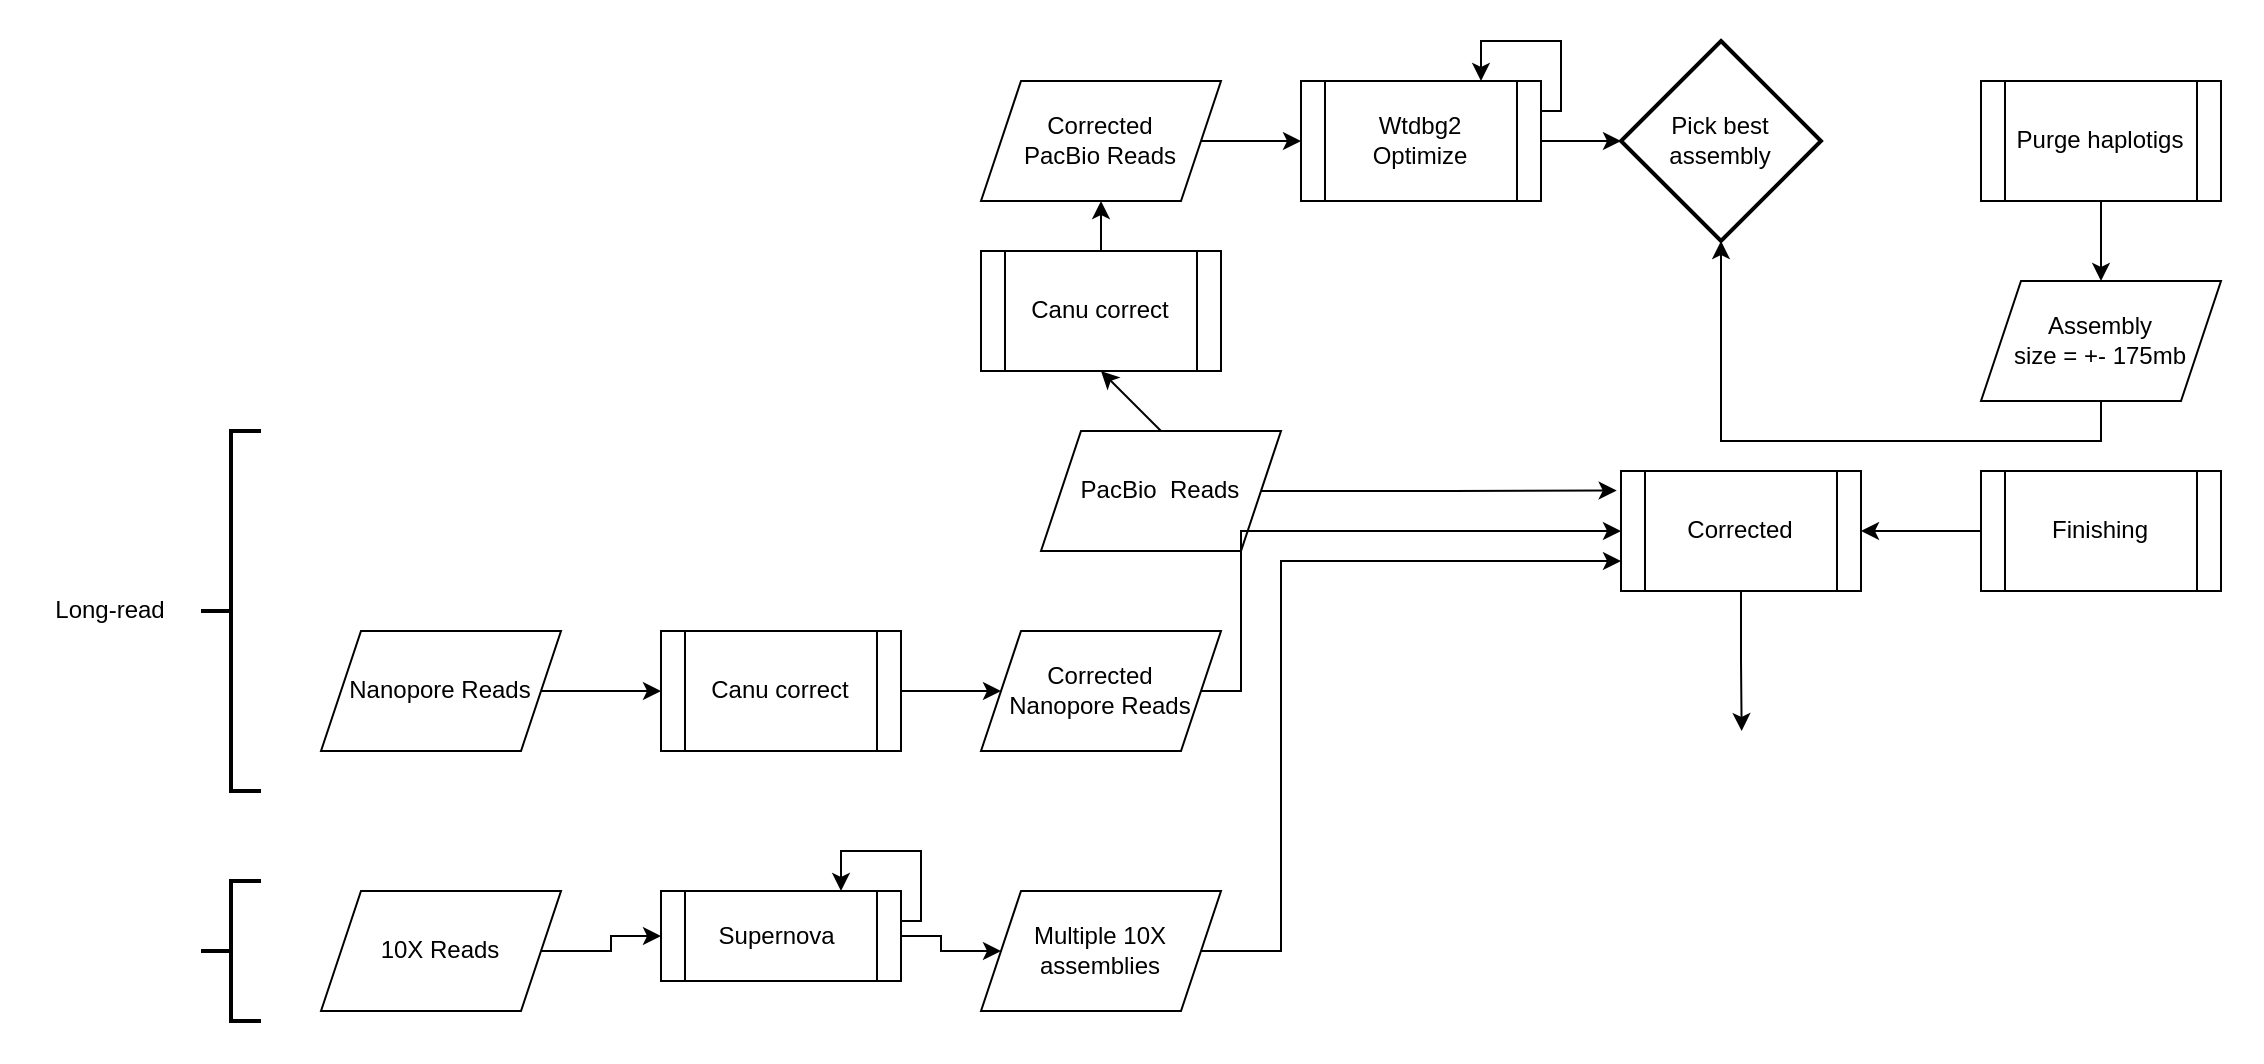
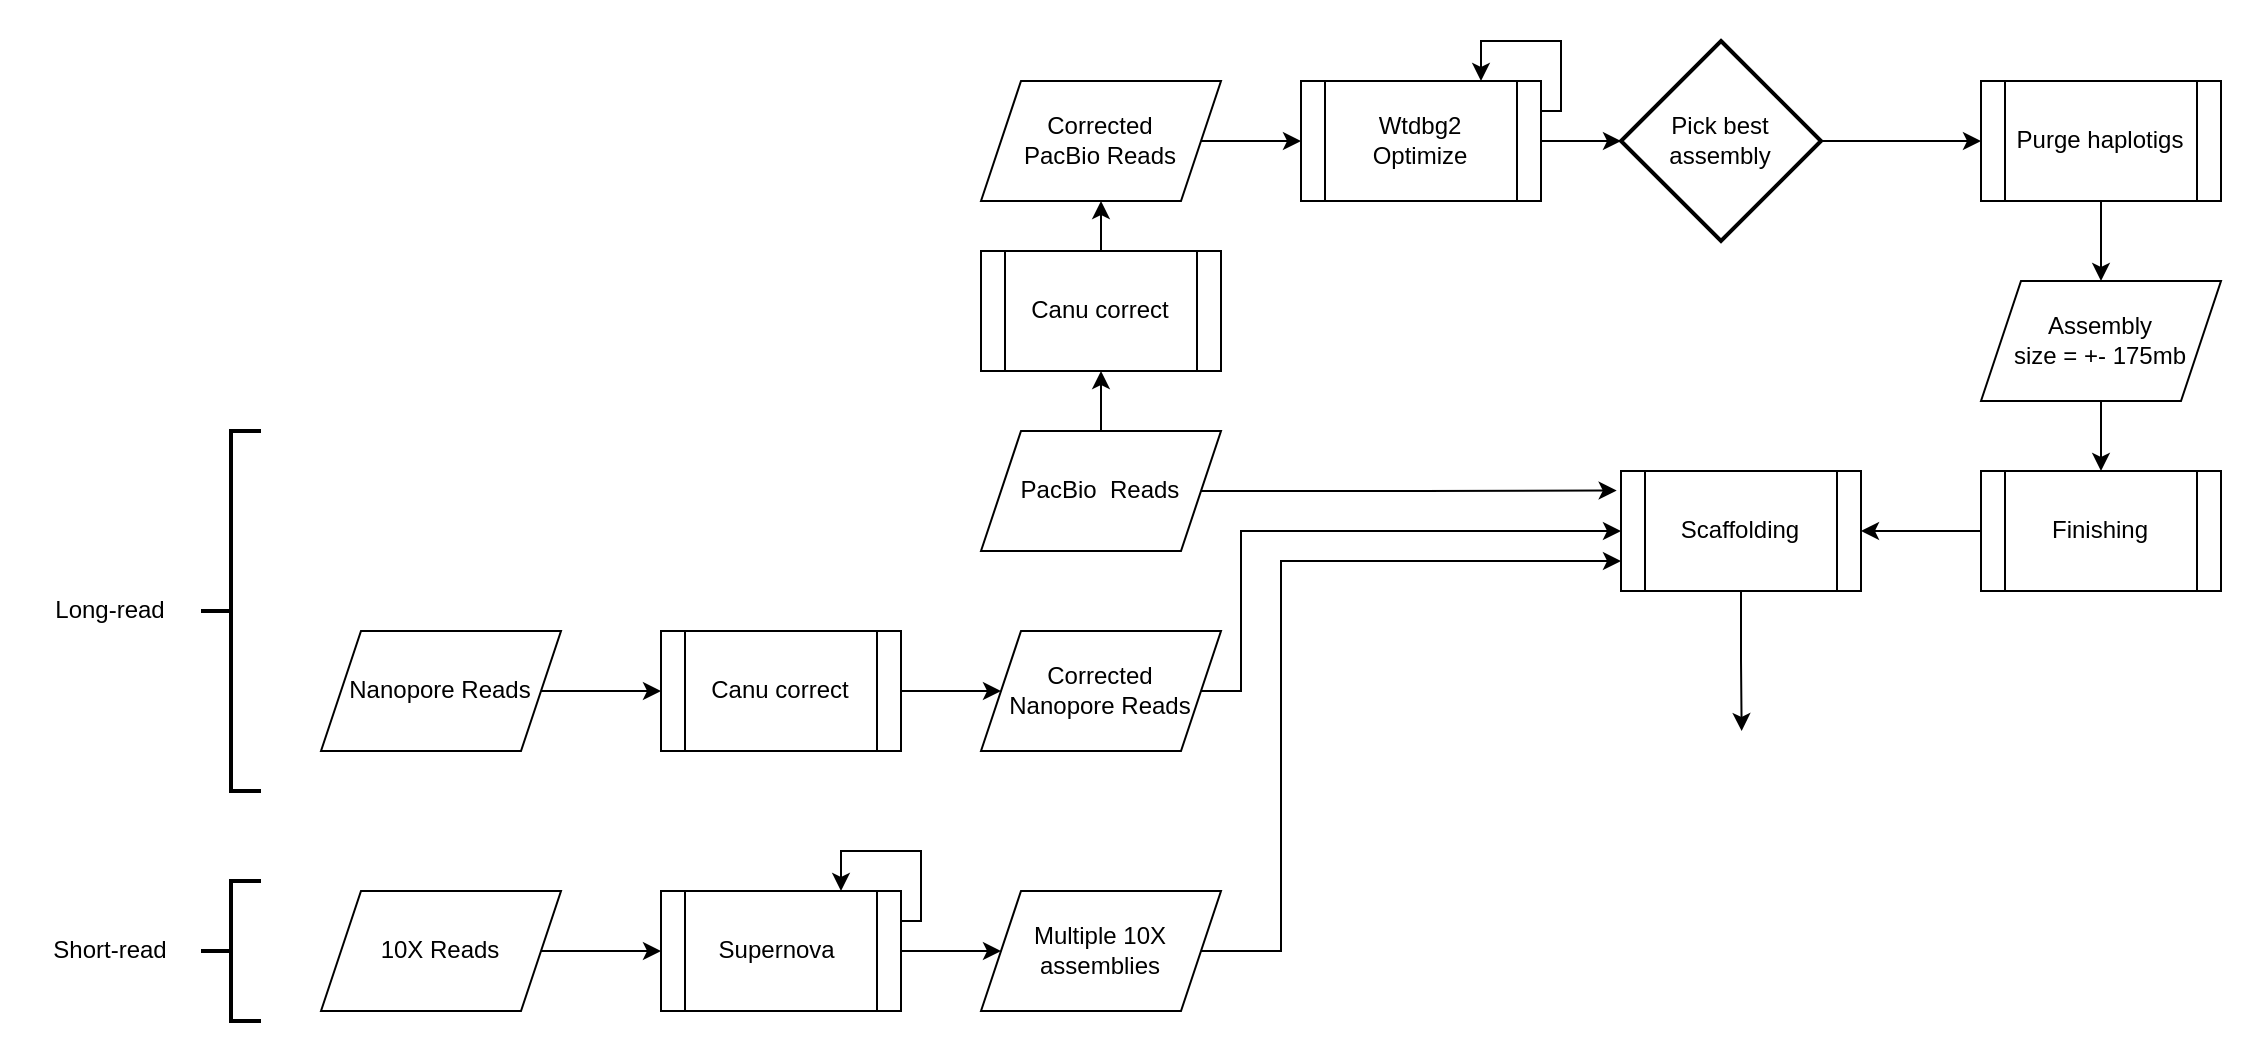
edge "Pick best assembly" -> "Purge haplotigs": added
edge "Assembly size = +- 175mb" -> "Pick best assembly": now "Assembly size = +- 175mb" -> "Finishing"
node "PacBio Reads": moved (1161, 491) -> (1101, 491)
node "Corrected": label "Corrected" -> "Scaffolding"
node "Supernova": size 240x90 -> 240x120
node "Short-read": added
